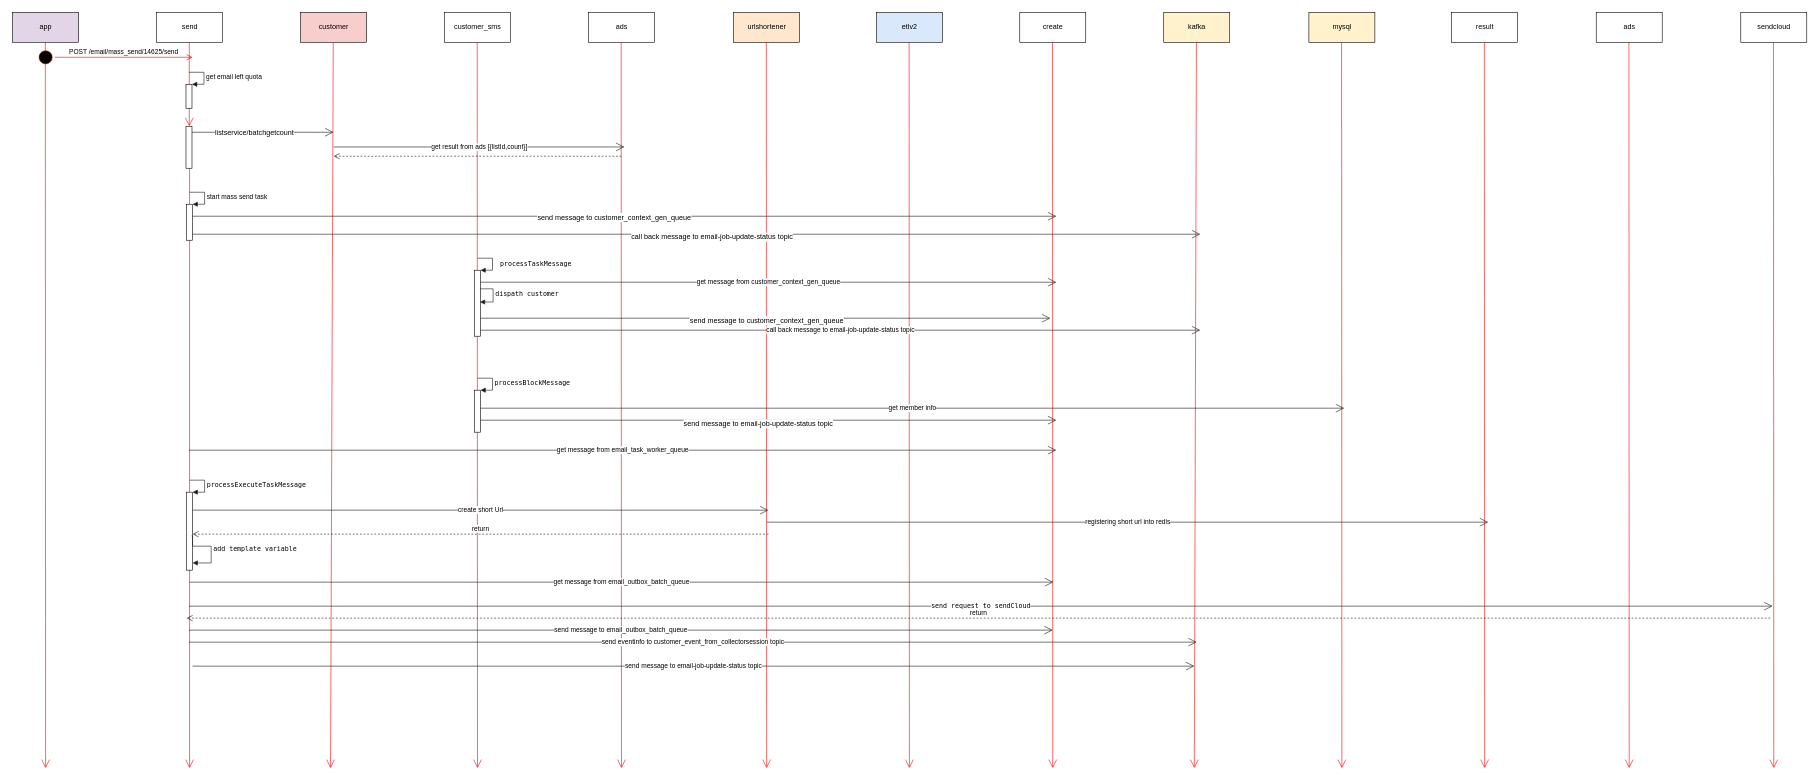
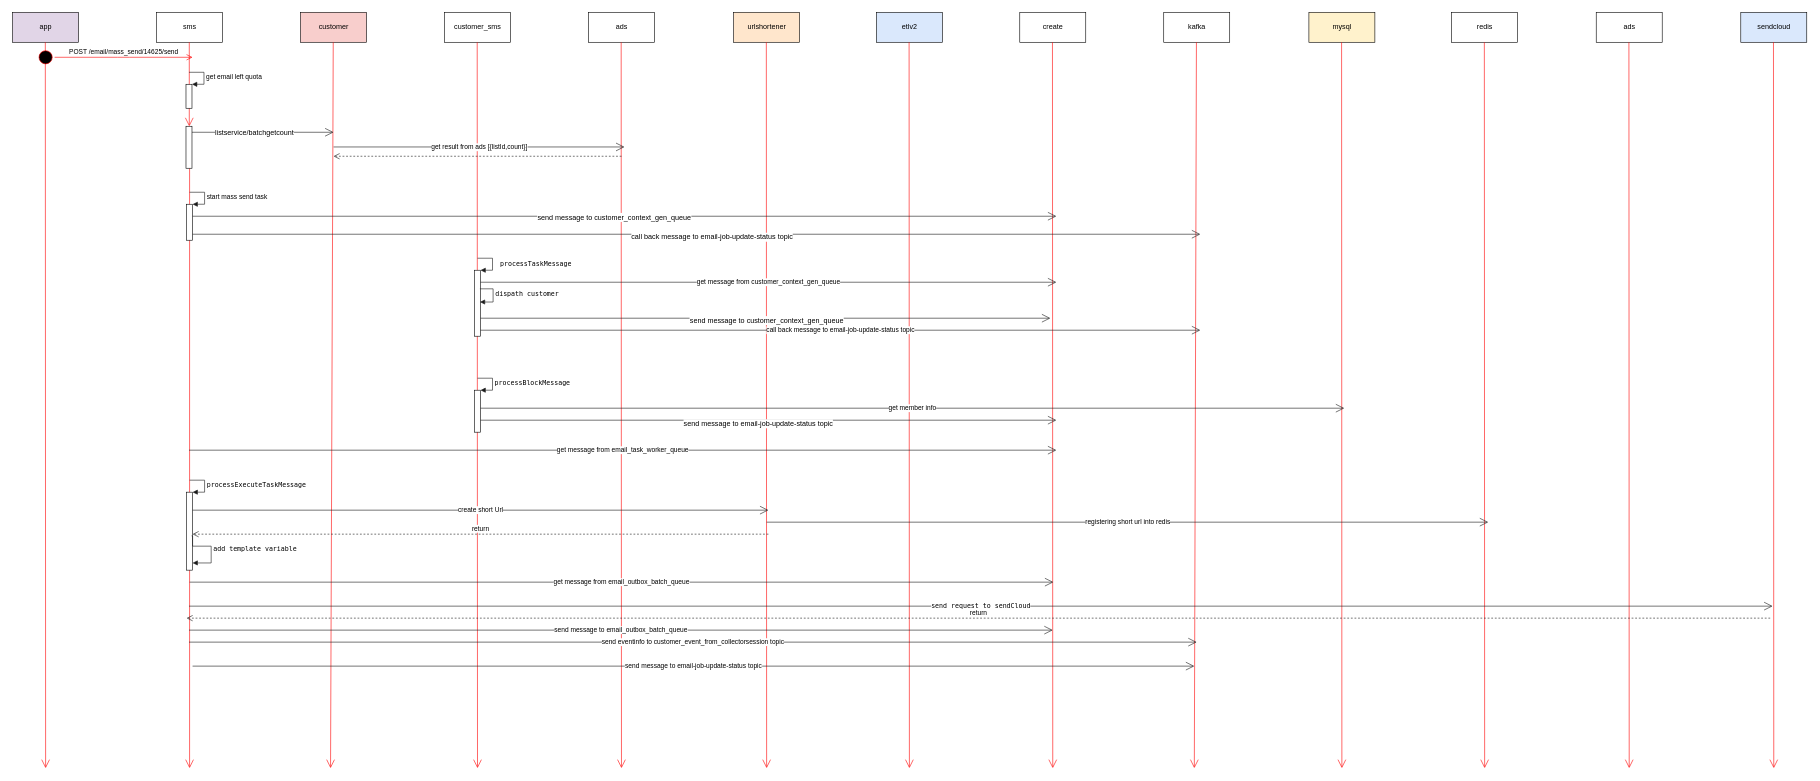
node "send": label "send" -> "sms"
node "kafka": fillcolor #fff2cc -> #ffffff
node "result": label "result" -> "redis"
node "sendcloud": fillcolor #ffffff -> #dae8fc
